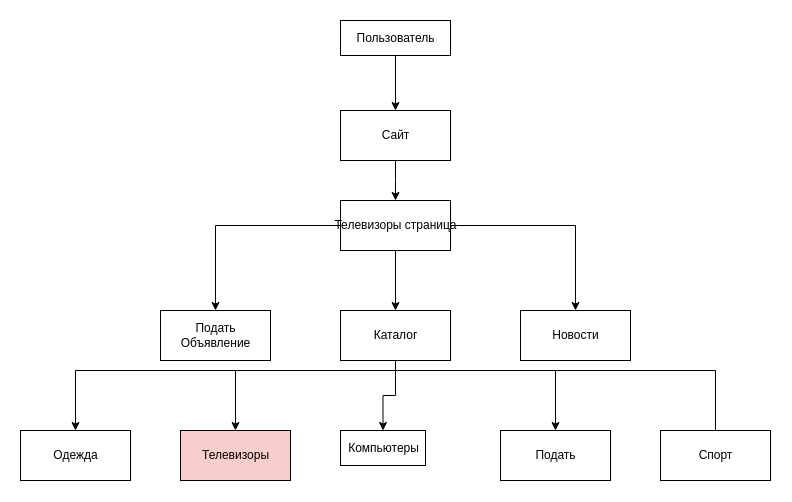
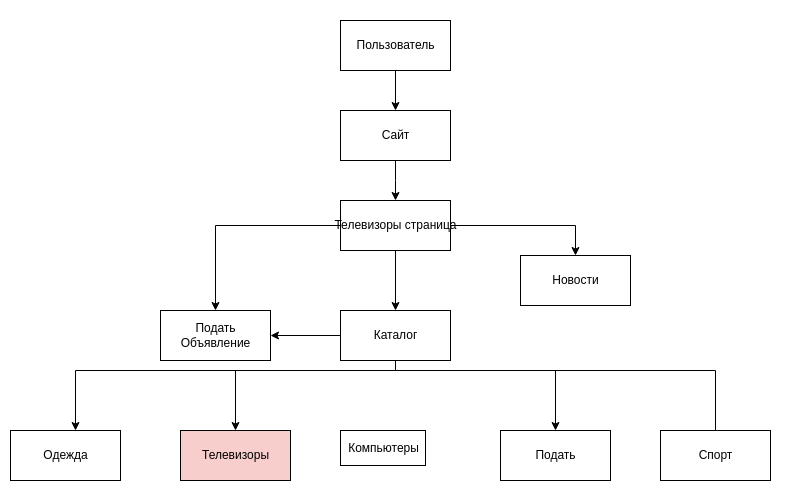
node "Пользователь": size 110x35 -> 110x50
node "Новости": moved (576, 336) -> (576, 281)
edge "Каталог" -> "Компьютеры": now "Каталог" -> "Подать Объявление"
node "Одежда": moved (76, 456) -> (66, 456)
